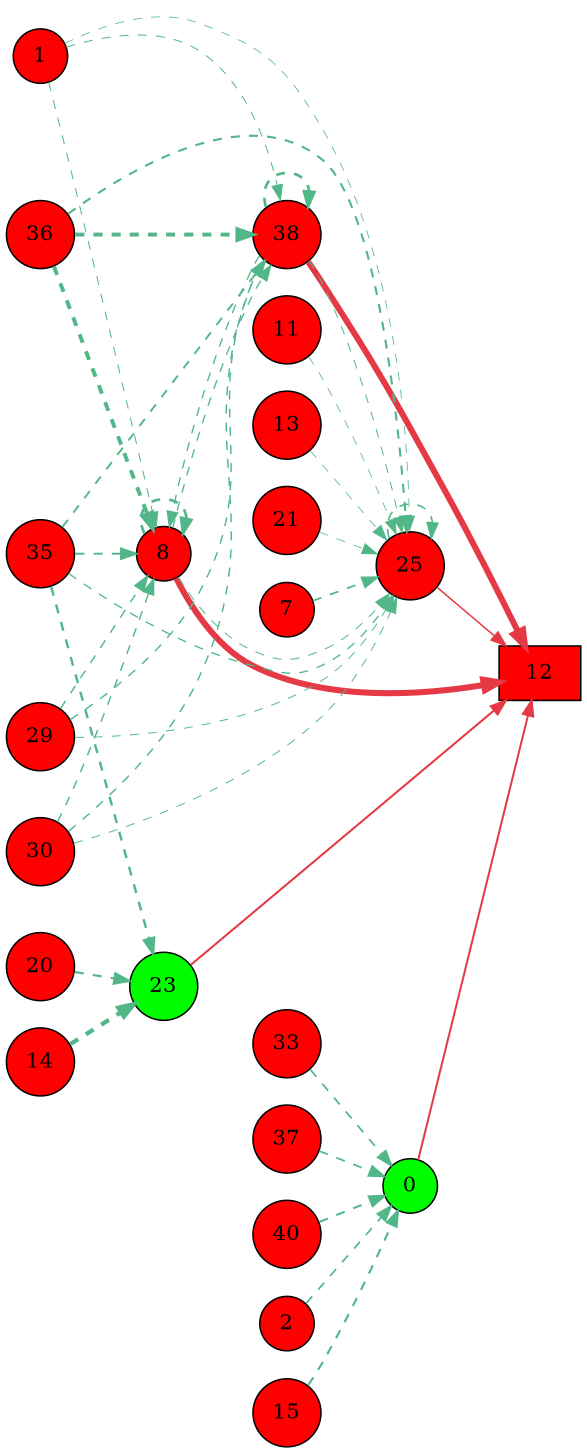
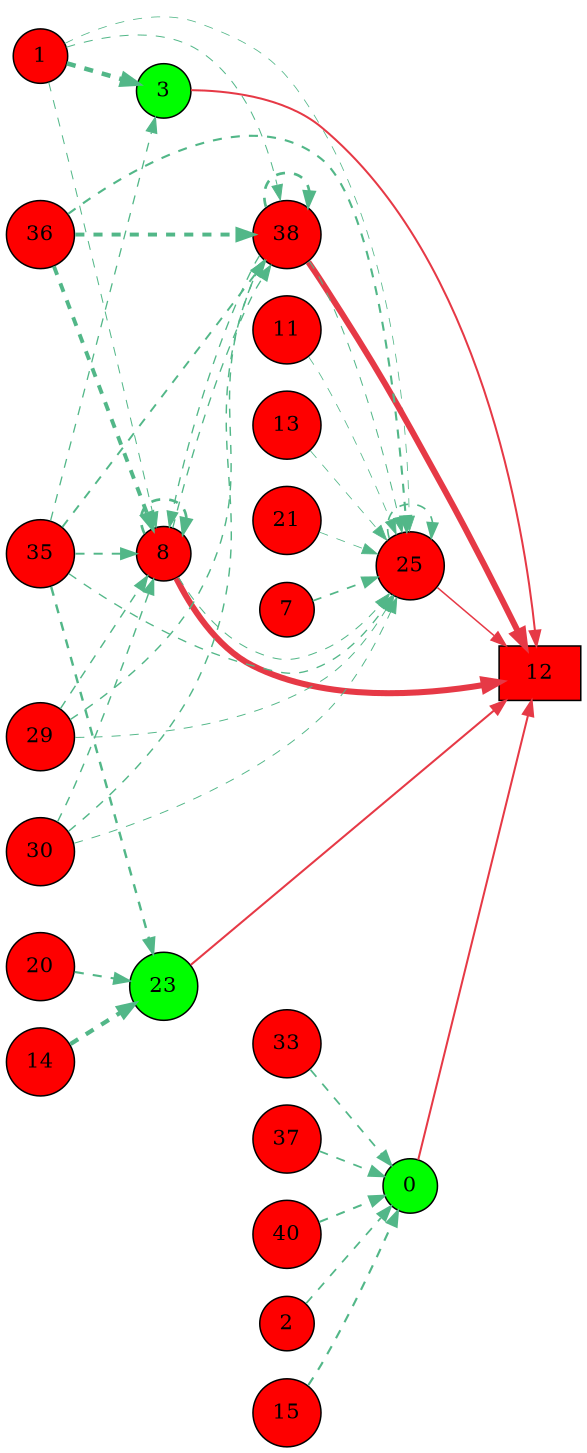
node "3": added
